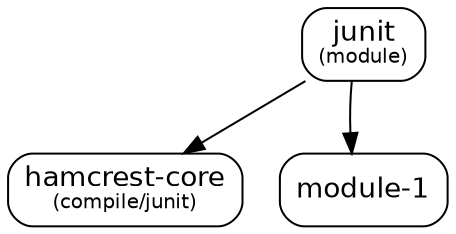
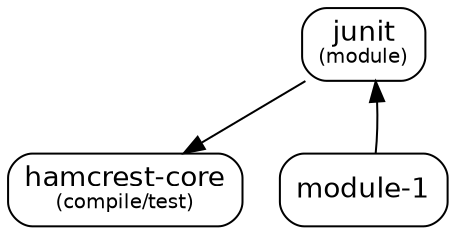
edge "junit" -> "module-1": reversed
node "hamcrest-core": text "(compile/junit)" -> "(compile/test)"
